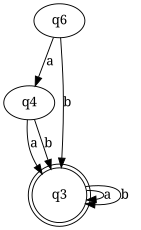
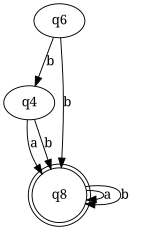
edge "q6" -> "q4": label "a" -> "b"
node "q3": label "q3" -> "q8"
